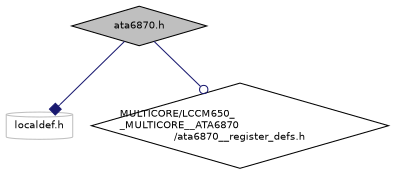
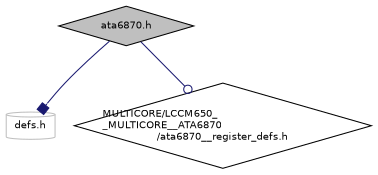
node "localdef.h": label "localdef.h" -> "defs.h"
